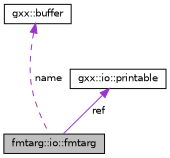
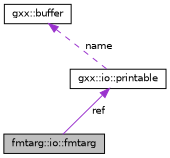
edge "fmtarg::io::fmtarg" -> "gxx::buffer": now "gxx::io::printable" -> "gxx::buffer"
